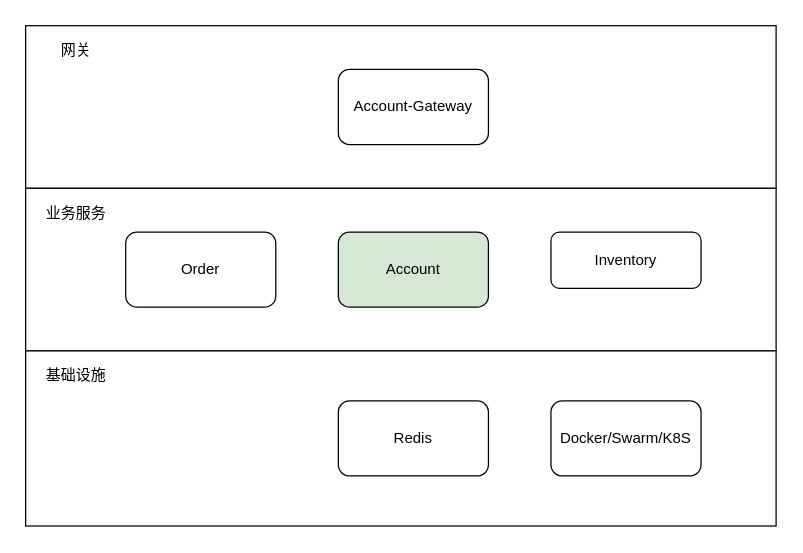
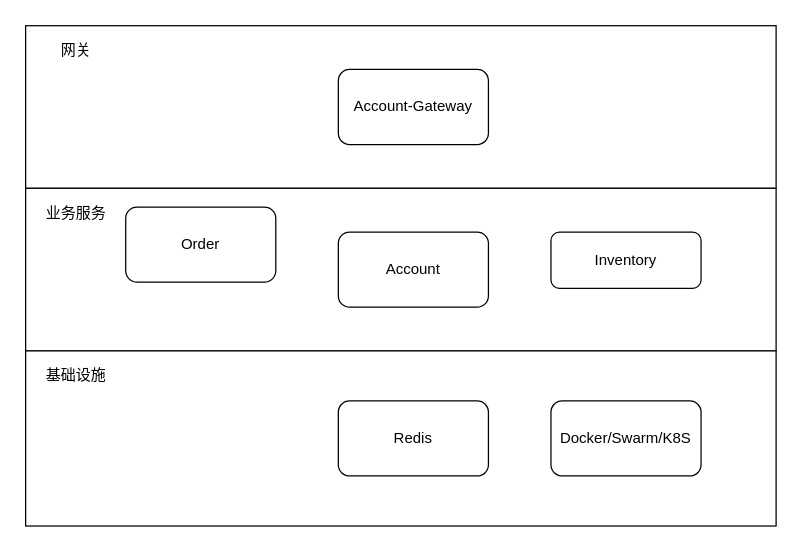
node "Order": moved (201, 269) -> (201, 244)
node "Account": fillcolor #d5e8d4 -> #ffffff
